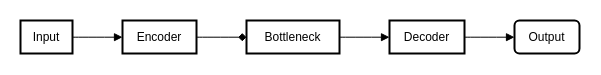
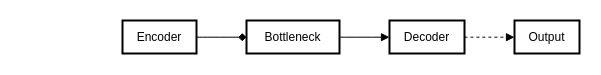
node "Input": removed
edge "Input" -> "Encoder": removed
edge "Decoder" -> "Output": style solid -> dashed
node "Output": shape rounded rectangle -> rectangle
